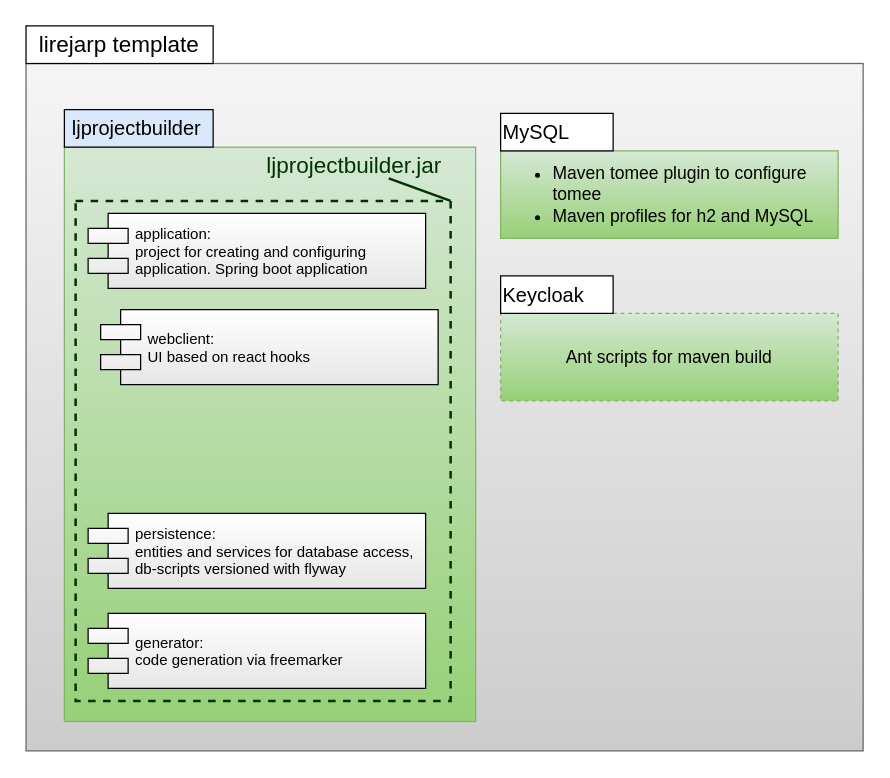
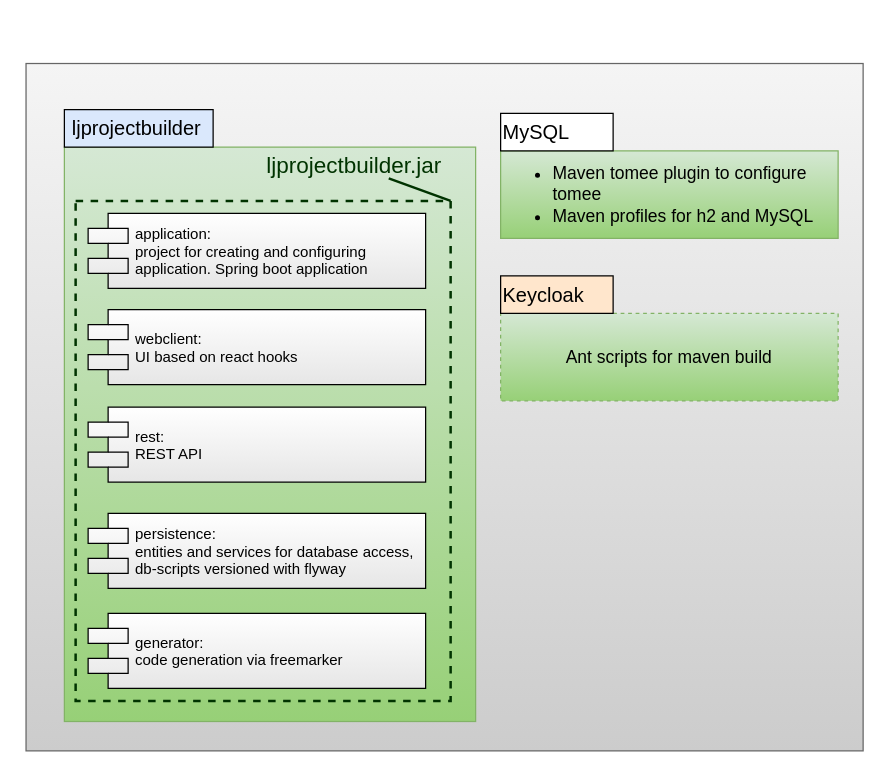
node "lirejarp template": removed
node "Keycloak": fillcolor #ffffff -> #ffe6cc
node "webclient: UI based on react hooks": moved (269, 347) -> (257, 347)
node "rest: REST API": added
